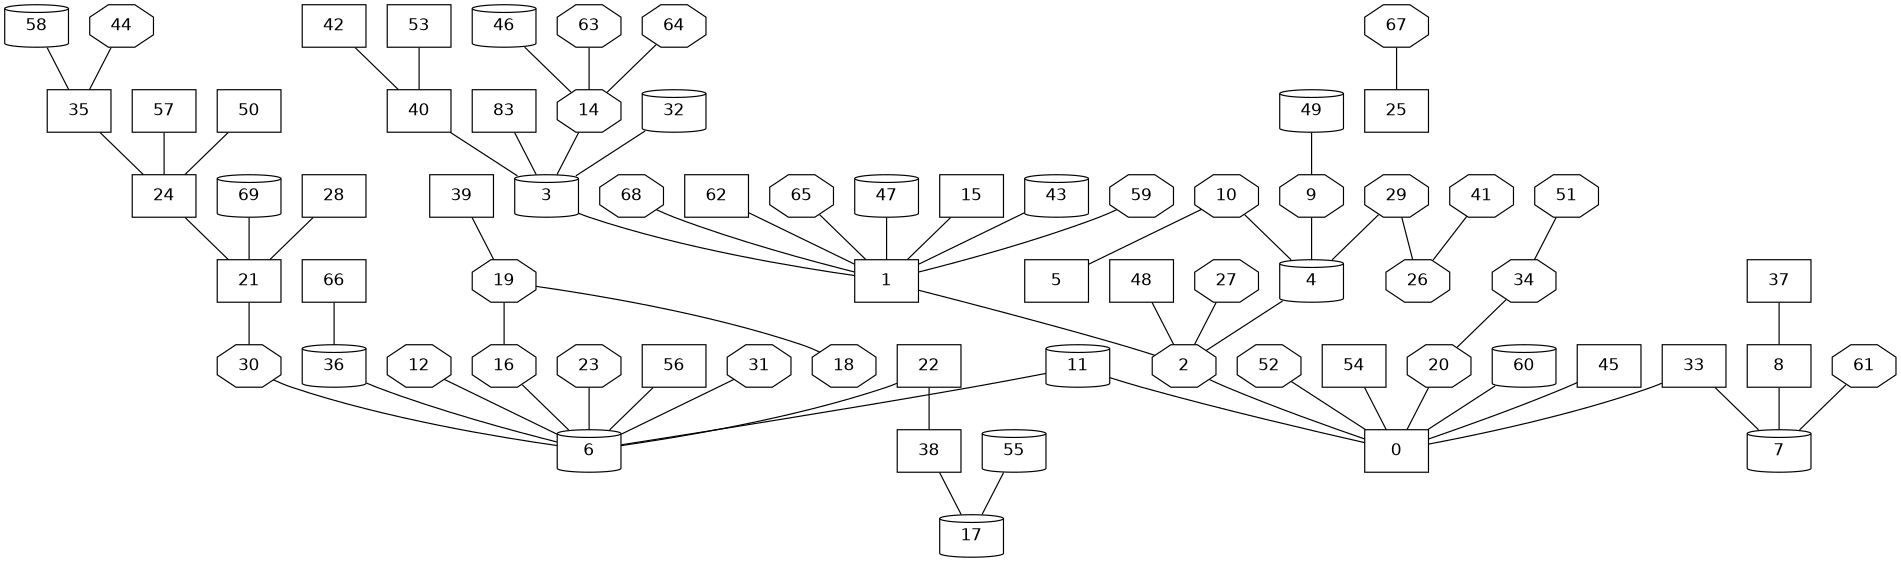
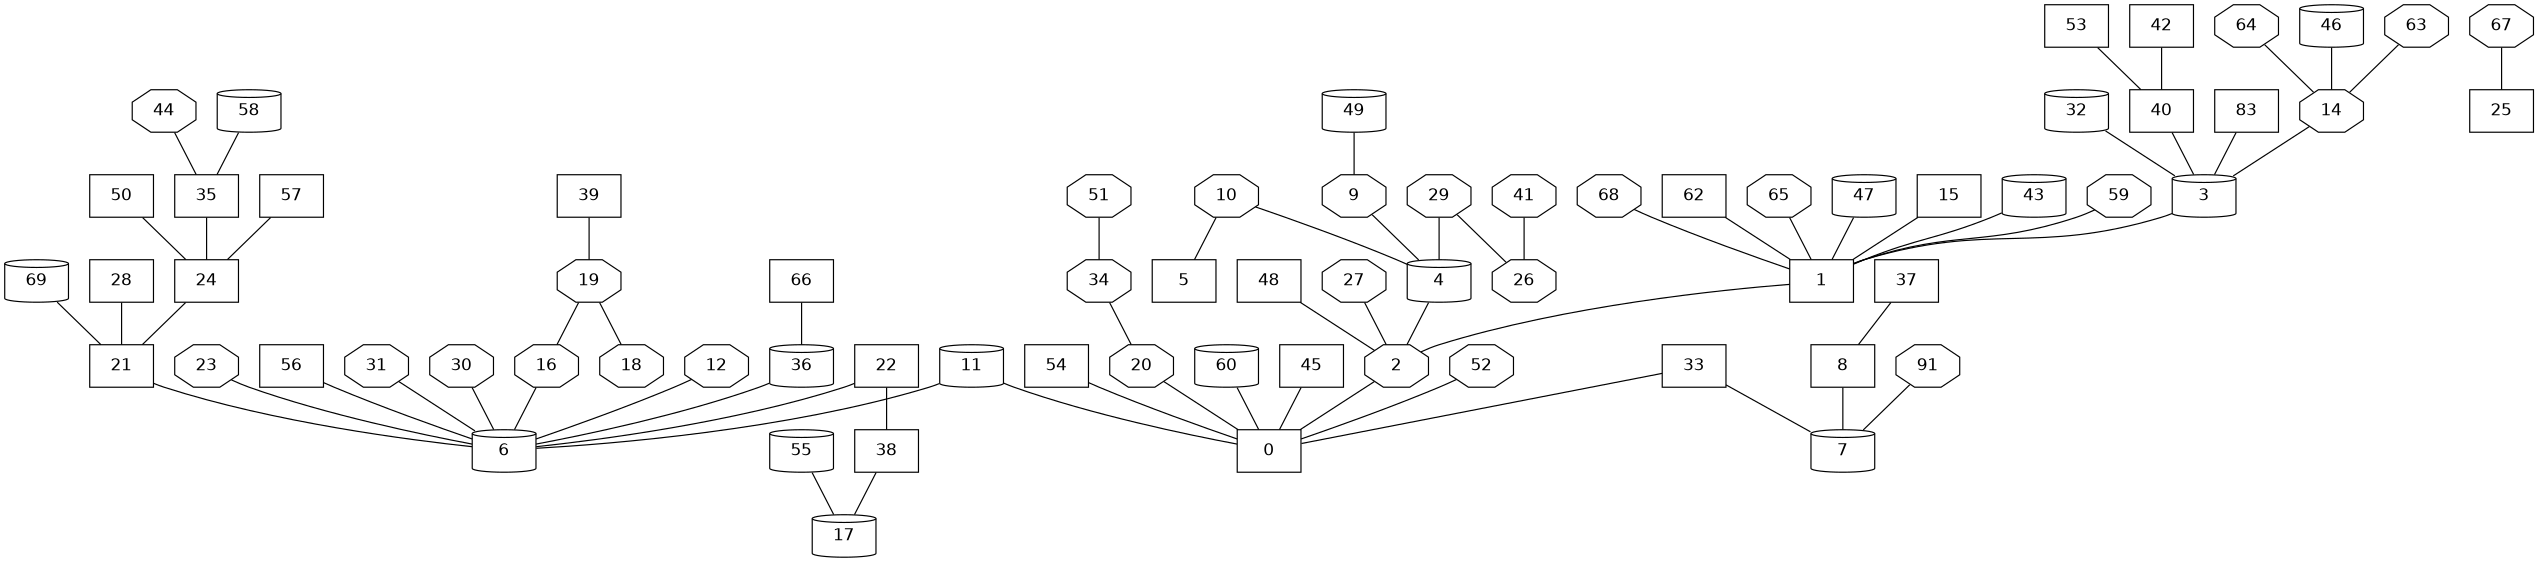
edge "21" -- "30": now "21" -- "6"
node "61": label "61" -> "91"
